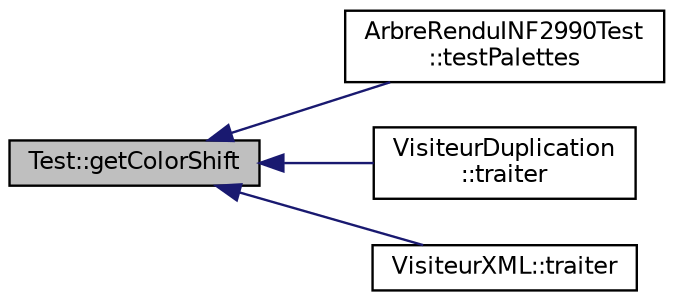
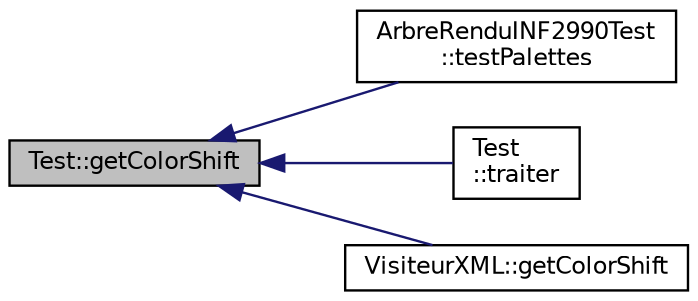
node "VisiteurDuplication ::traiter": label "VisiteurDuplication ::traiter" -> "Test ::traiter"
node "VisiteurXML::traiter": label "VisiteurXML::traiter" -> "VisiteurXML::getColorShift"
